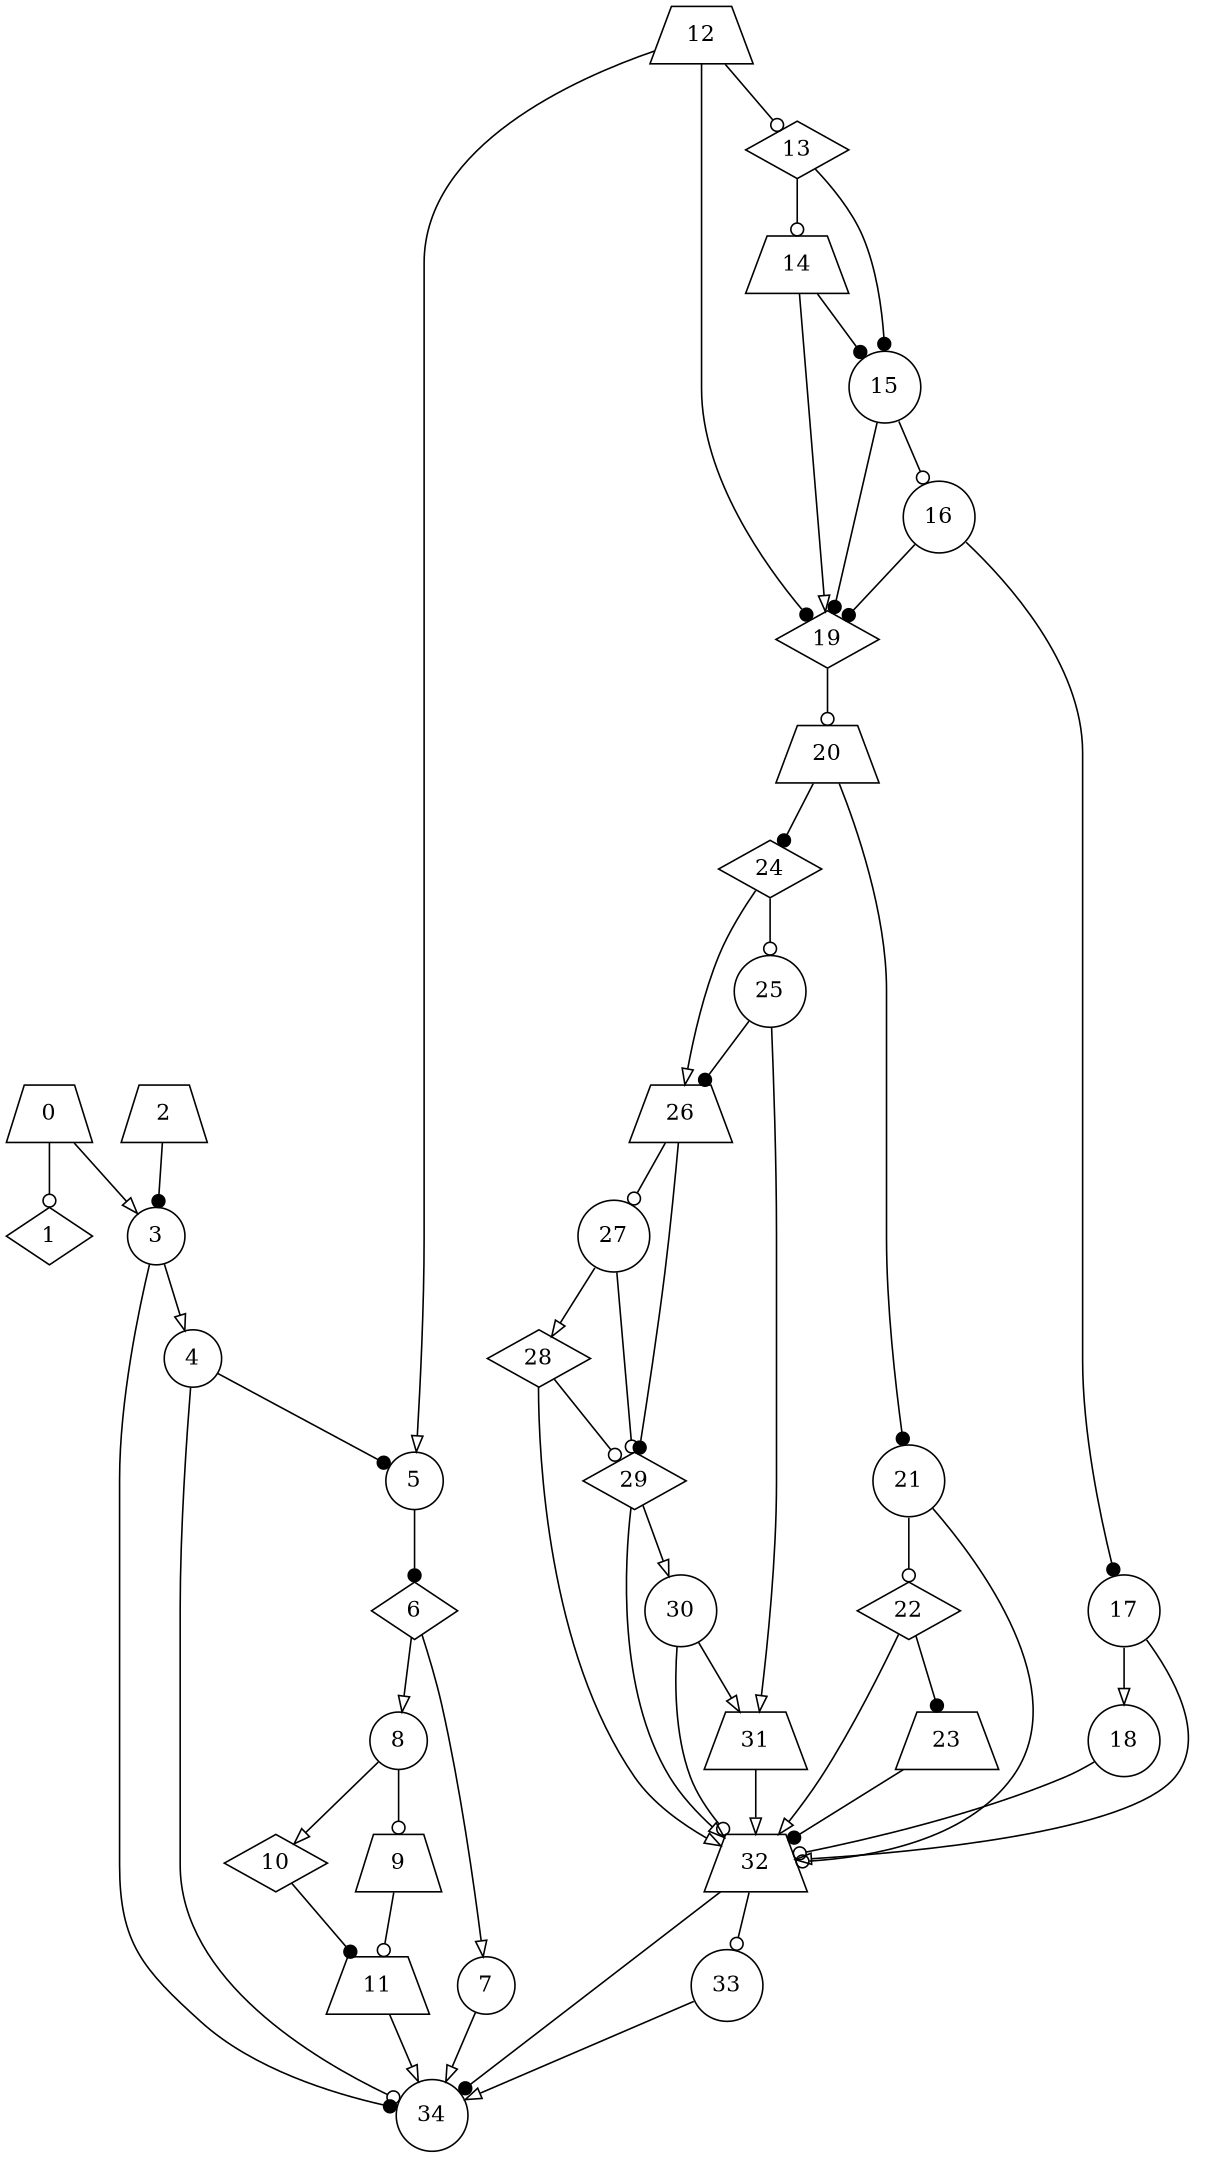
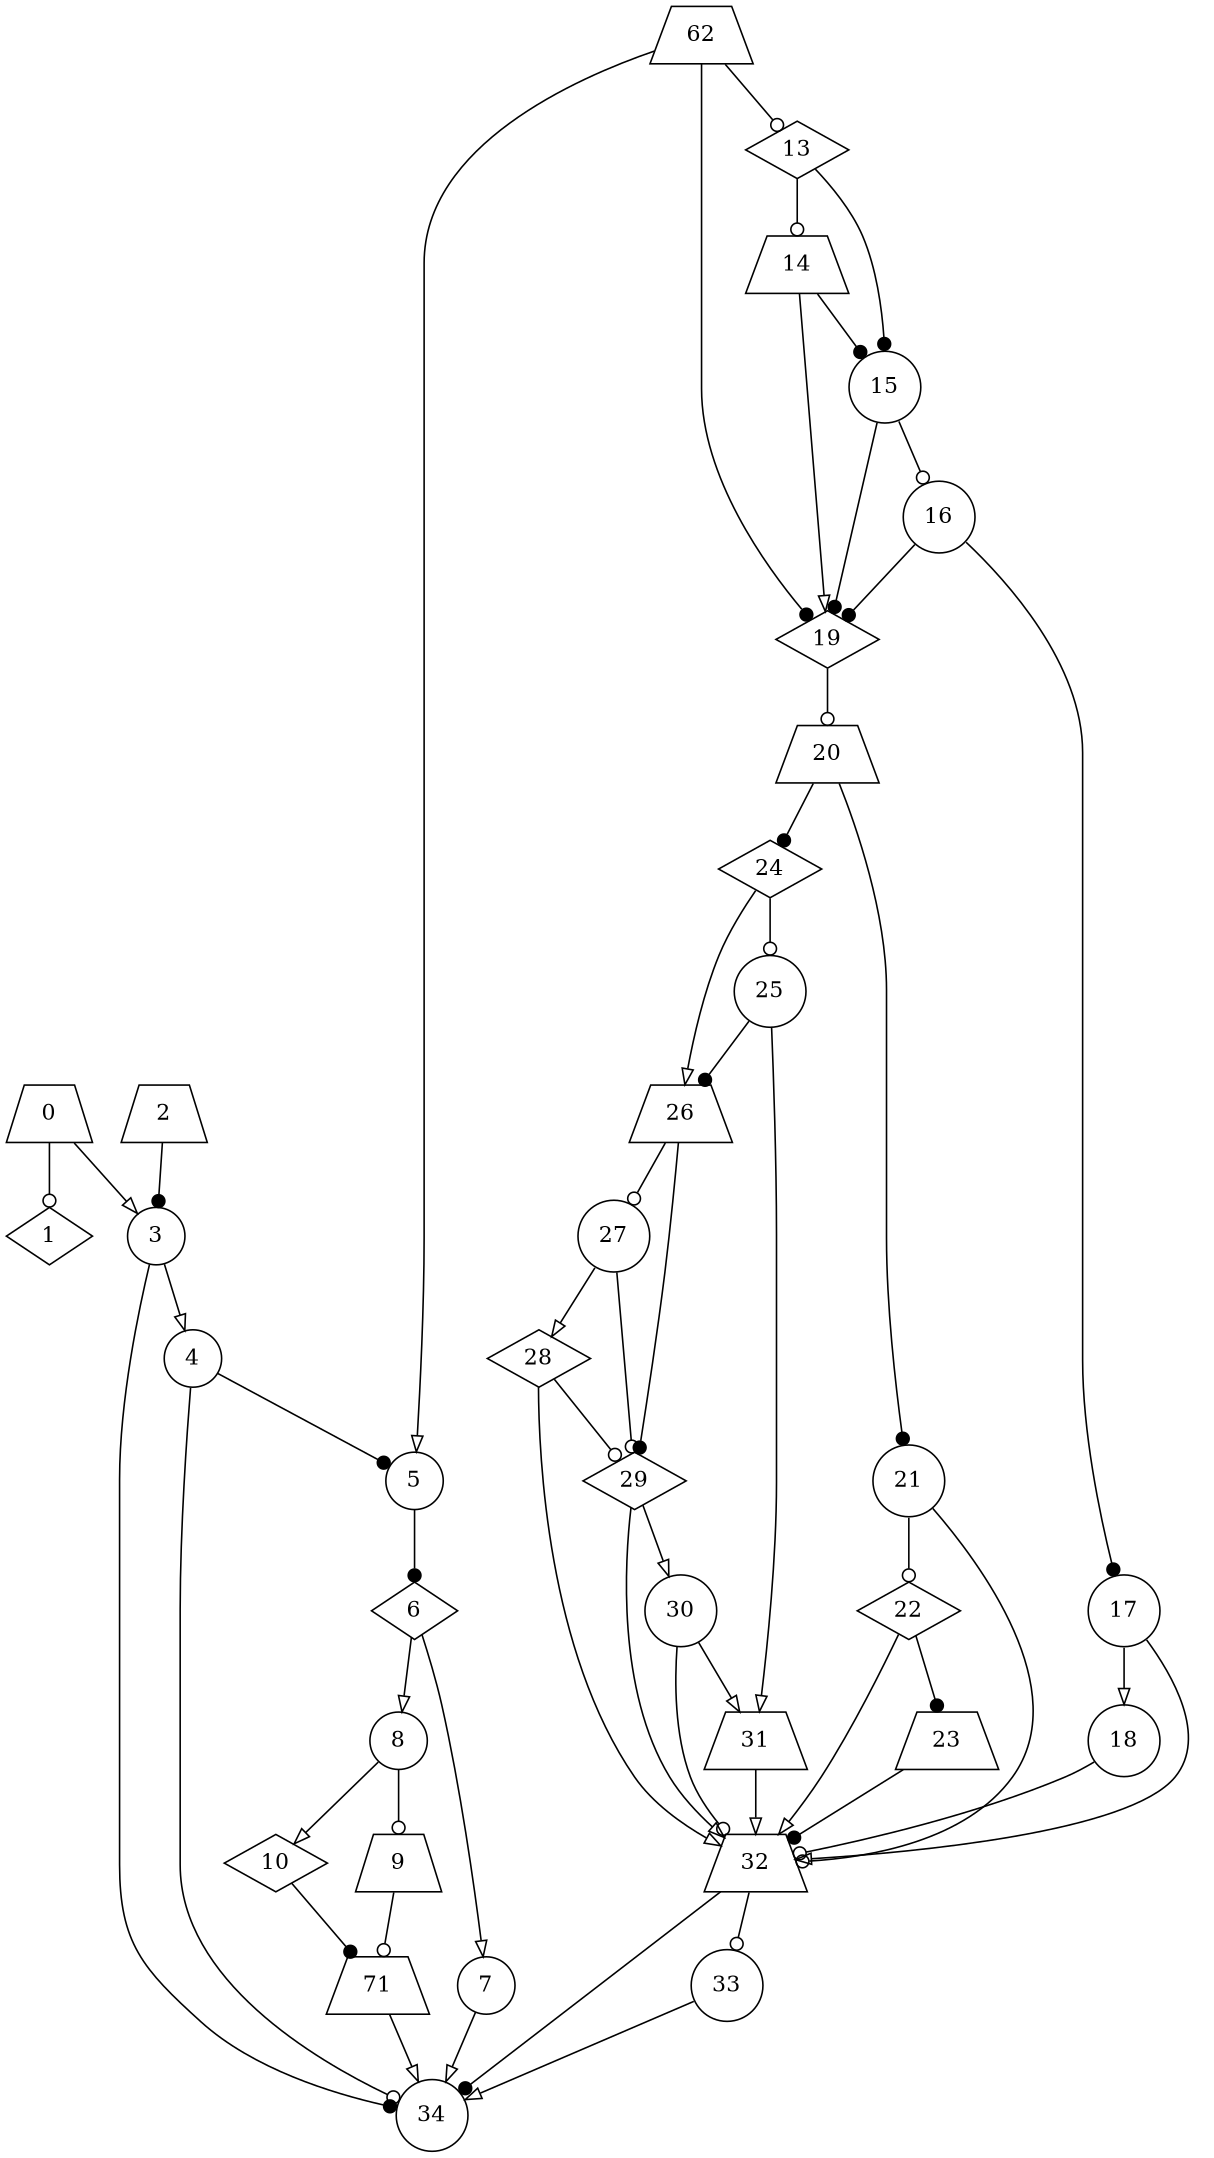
node "12": label "12" -> "62"
node "11": label "11" -> "71"
